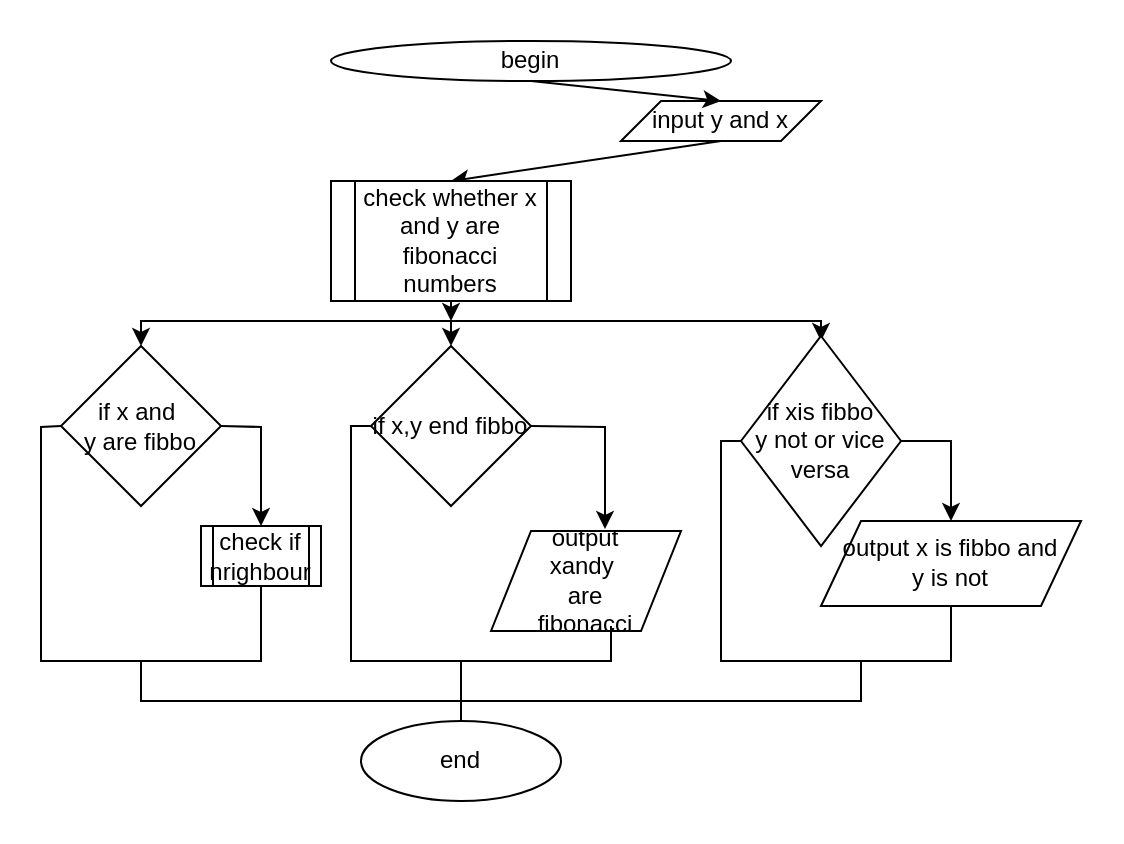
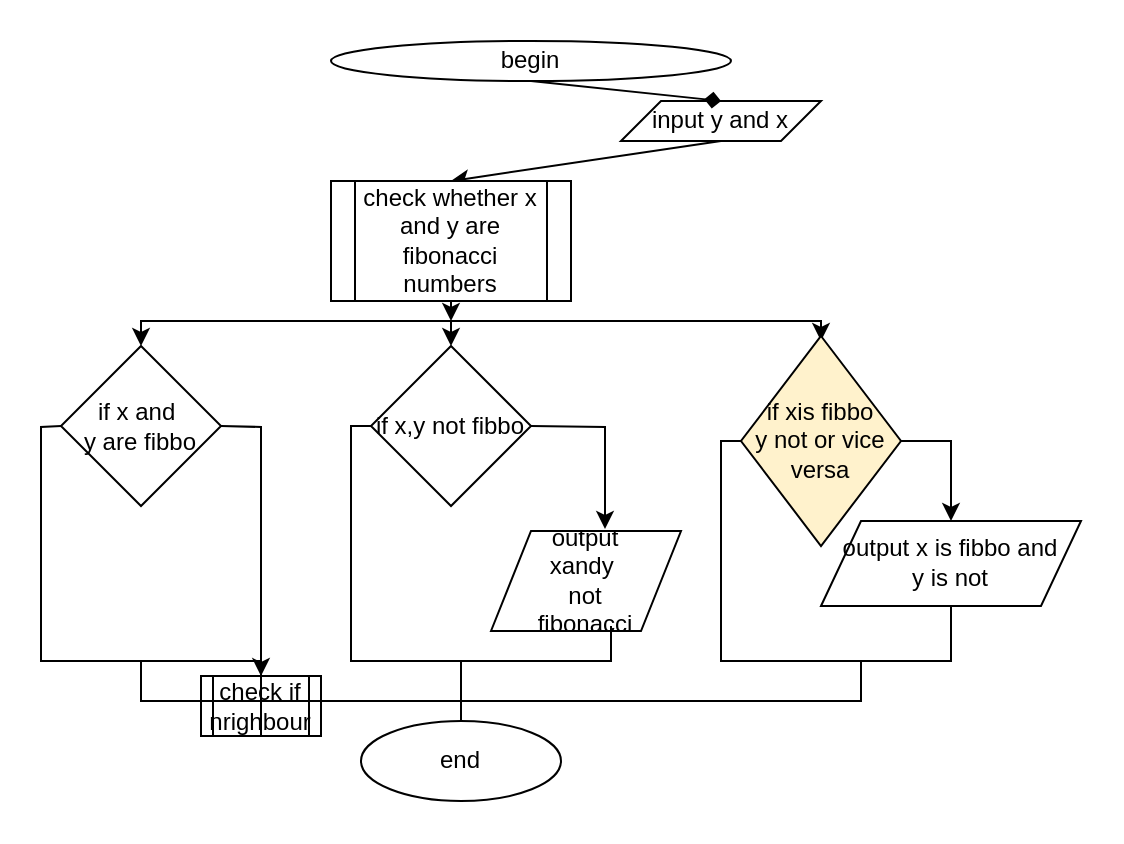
edge "begin" -> "input y and x": arrowhead classic -> diamond
node "if x,y end fibbo": label "if x,y end fibbo" -> "if x,y not fibbo"
node "if xis fibbo y not or vice versa": fillcolor #ffffff -> #fff2cc
node "check if nrighbour": moved (261, 556) -> (261, 706)
node "output xandy are fibonacci": label "output xandy are fibonacci" -> "output xandy not fibonacci"
